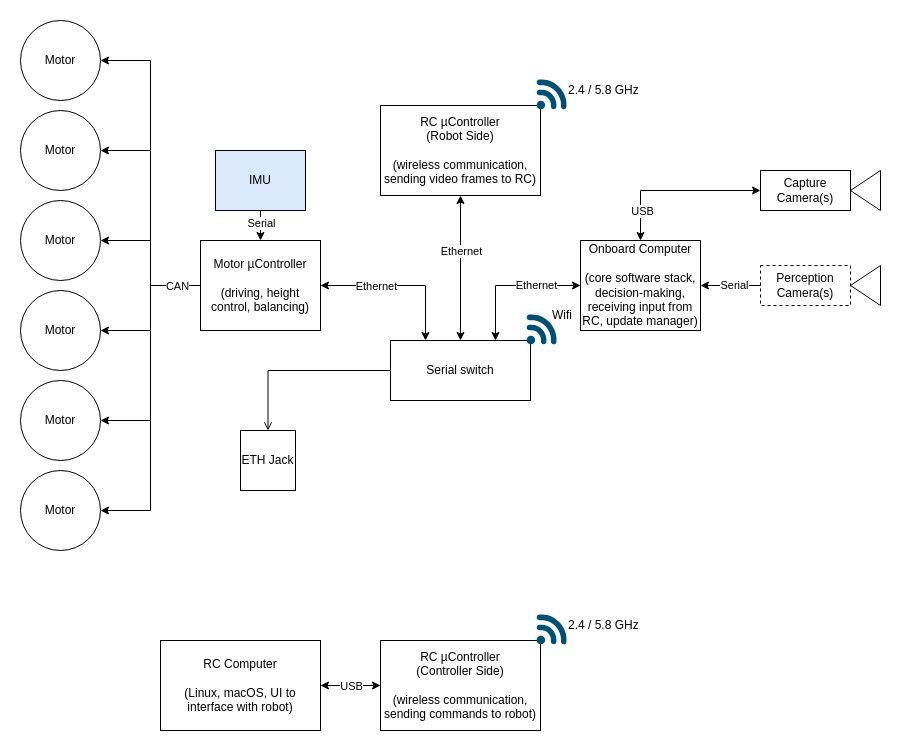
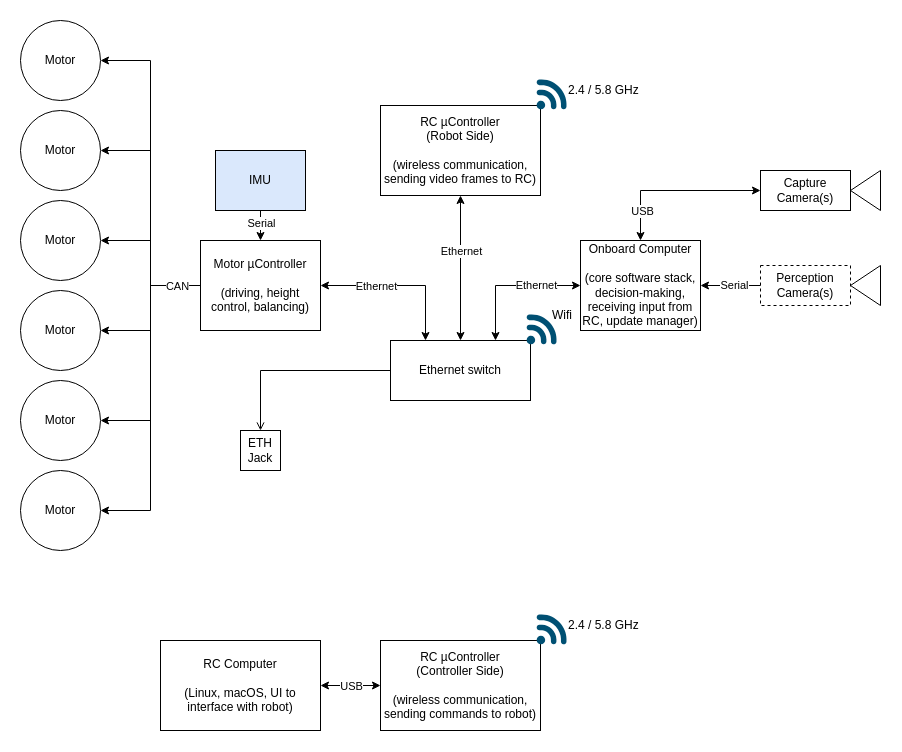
node "Serial switch": label "Serial switch" -> "Ethernet switch"
node "ETH Jack": size 55x60 -> 40x40
